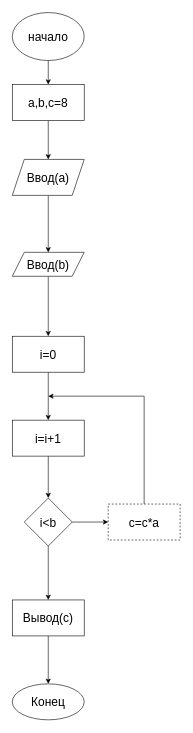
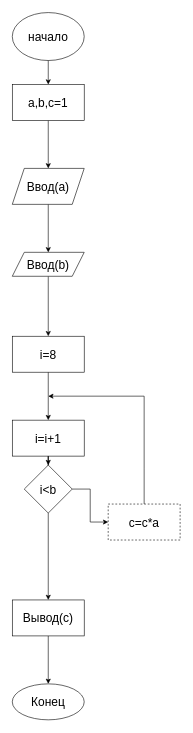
node "a,b,c=8": label "a,b,c=8" -> "a,b,c=1"
node "Ввод(а)": moved (48, 177) -> (48, 186)
node "i=0": label "i=0" -> "i=8"
node "i<b": moved (48, 522) -> (48, 489)
